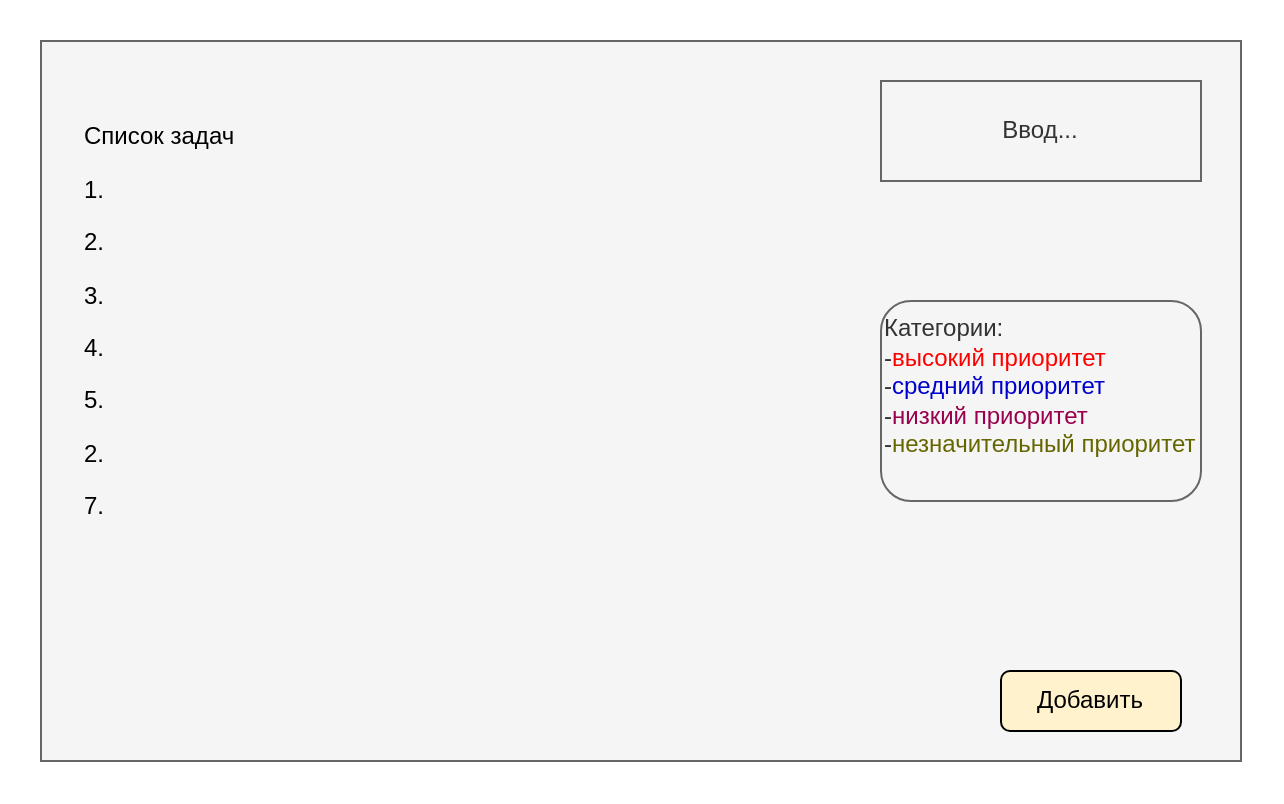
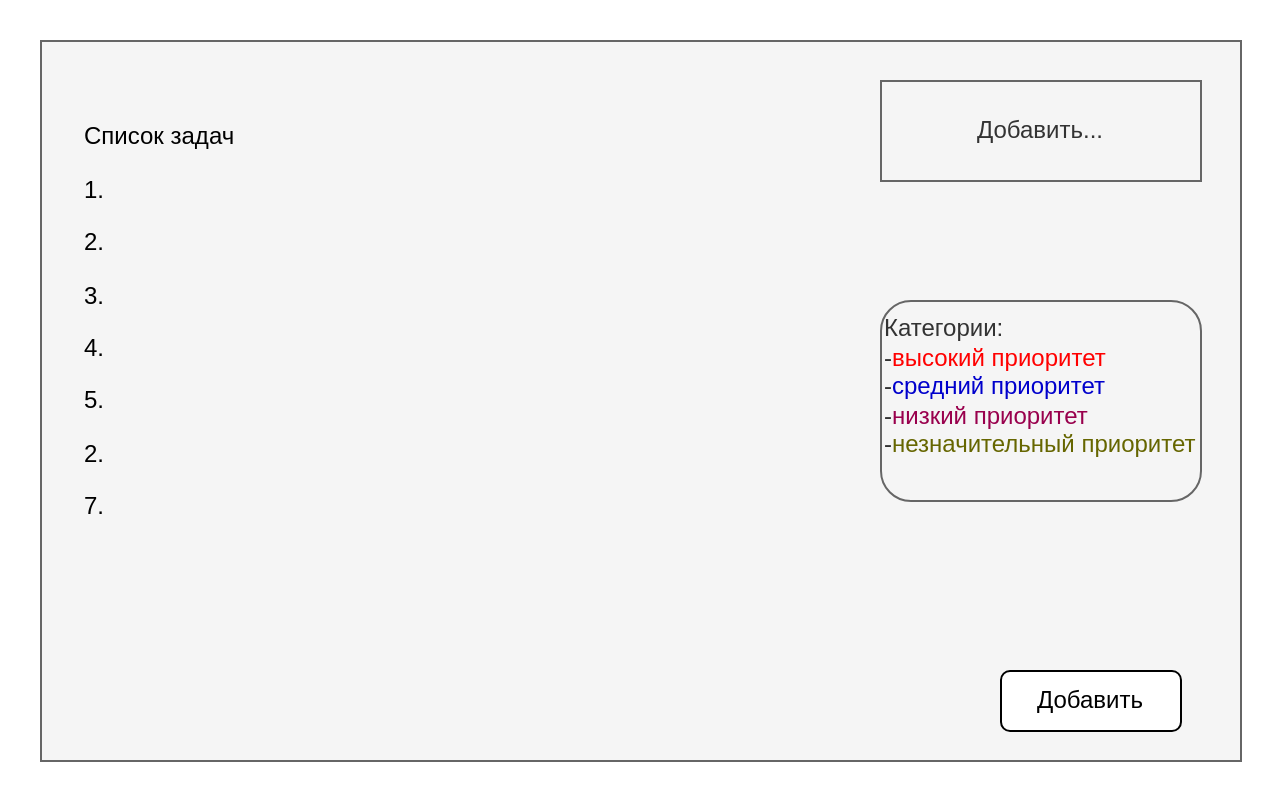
node "Ввод...": label "Ввод..." -> "Добавить..."
node "Добавить": fillcolor #fff2cc -> #ffffff
